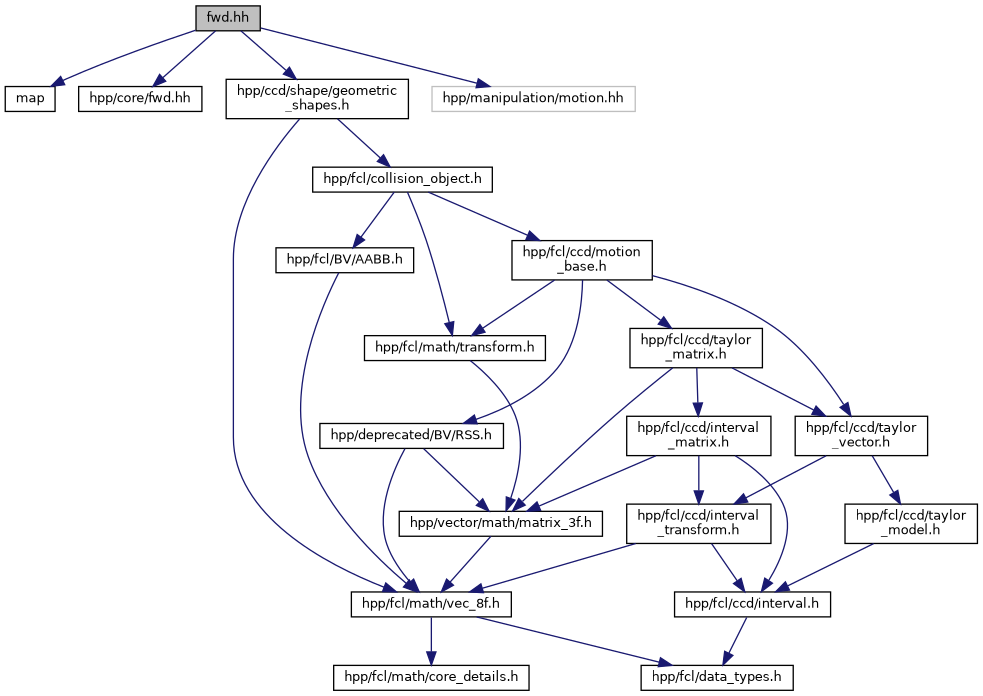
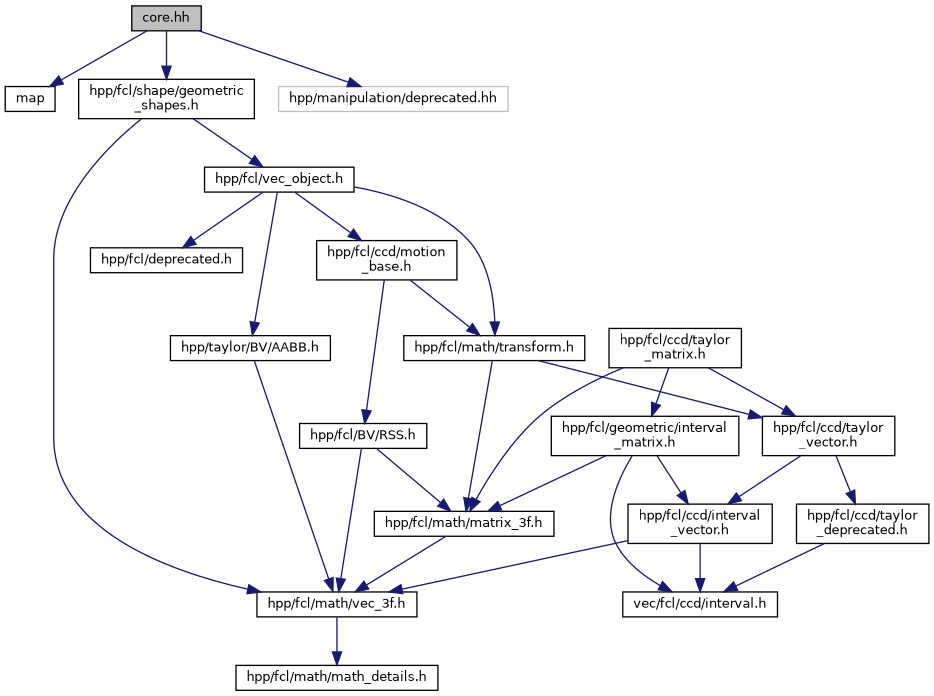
node "fwd.hh": label "fwd.hh" -> "core.hh"
node "hpp/core/fwd.hh": removed
node "hpp/ccd/shape/geometric _shapes.h": label "hpp/ccd/shape/geometric _shapes.h" -> "hpp/fcl/shape/geometric _shapes.h"
node "hpp/manipulation/motion.hh": label "hpp/manipulation/motion.hh" -> "hpp/manipulation/deprecated.hh"
node "hpp/fcl/collision_object.h": label "hpp/fcl/collision_object.h" -> "hpp/fcl/vec_object.h"
node "hpp/fcl/deprecated.h": added
node "hpp/fcl/BV/AABB.h": label "hpp/fcl/BV/AABB.h" -> "hpp/taylor/BV/AABB.h"
edge "hpp/fcl/ccd/motion _base.h" -> "hpp/fcl/ccd/taylor _matrix.h": removed
edge "hpp/fcl/ccd/motion _base.h" -> "hpp/fcl/ccd/taylor _vector.h": now "hpp/fcl/math/transform.h" -> "hpp/fcl/ccd/taylor _vector.h"
node "hpp/deprecated/BV/RSS.h": label "hpp/deprecated/BV/RSS.h" -> "hpp/fcl/BV/RSS.h"
node "hpp/fcl/ccd/interval _matrix.h": label "hpp/fcl/ccd/interval _matrix.h" -> "hpp/fcl/geometric/interval _matrix.h"
node "hpp/vector/math/matrix_3f.h": label "hpp/vector/math/matrix_3f.h" -> "hpp/fcl/math/matrix_3f.h"
node "hpp/fcl/ccd/interval _transform.h": label "hpp/fcl/ccd/interval _transform.h" -> "hpp/fcl/ccd/interval _vector.h"
node "hpp/fcl/ccd/taylor _model.h": label "hpp/fcl/ccd/taylor _model.h" -> "hpp/fcl/ccd/taylor _deprecated.h"
node "hpp/fcl/math/vec_8f.h": label "hpp/fcl/math/vec_8f.h" -> "hpp/fcl/math/vec_3f.h"
node "hpp/fcl/ccd/interval.h": label "hpp/fcl/ccd/interval.h" -> "vec/fcl/ccd/interval.h"
node "hpp/fcl/math/core_details.h": label "hpp/fcl/math/core_details.h" -> "hpp/fcl/math/math_details.h"
node "hpp/fcl/data_types.h": removed
